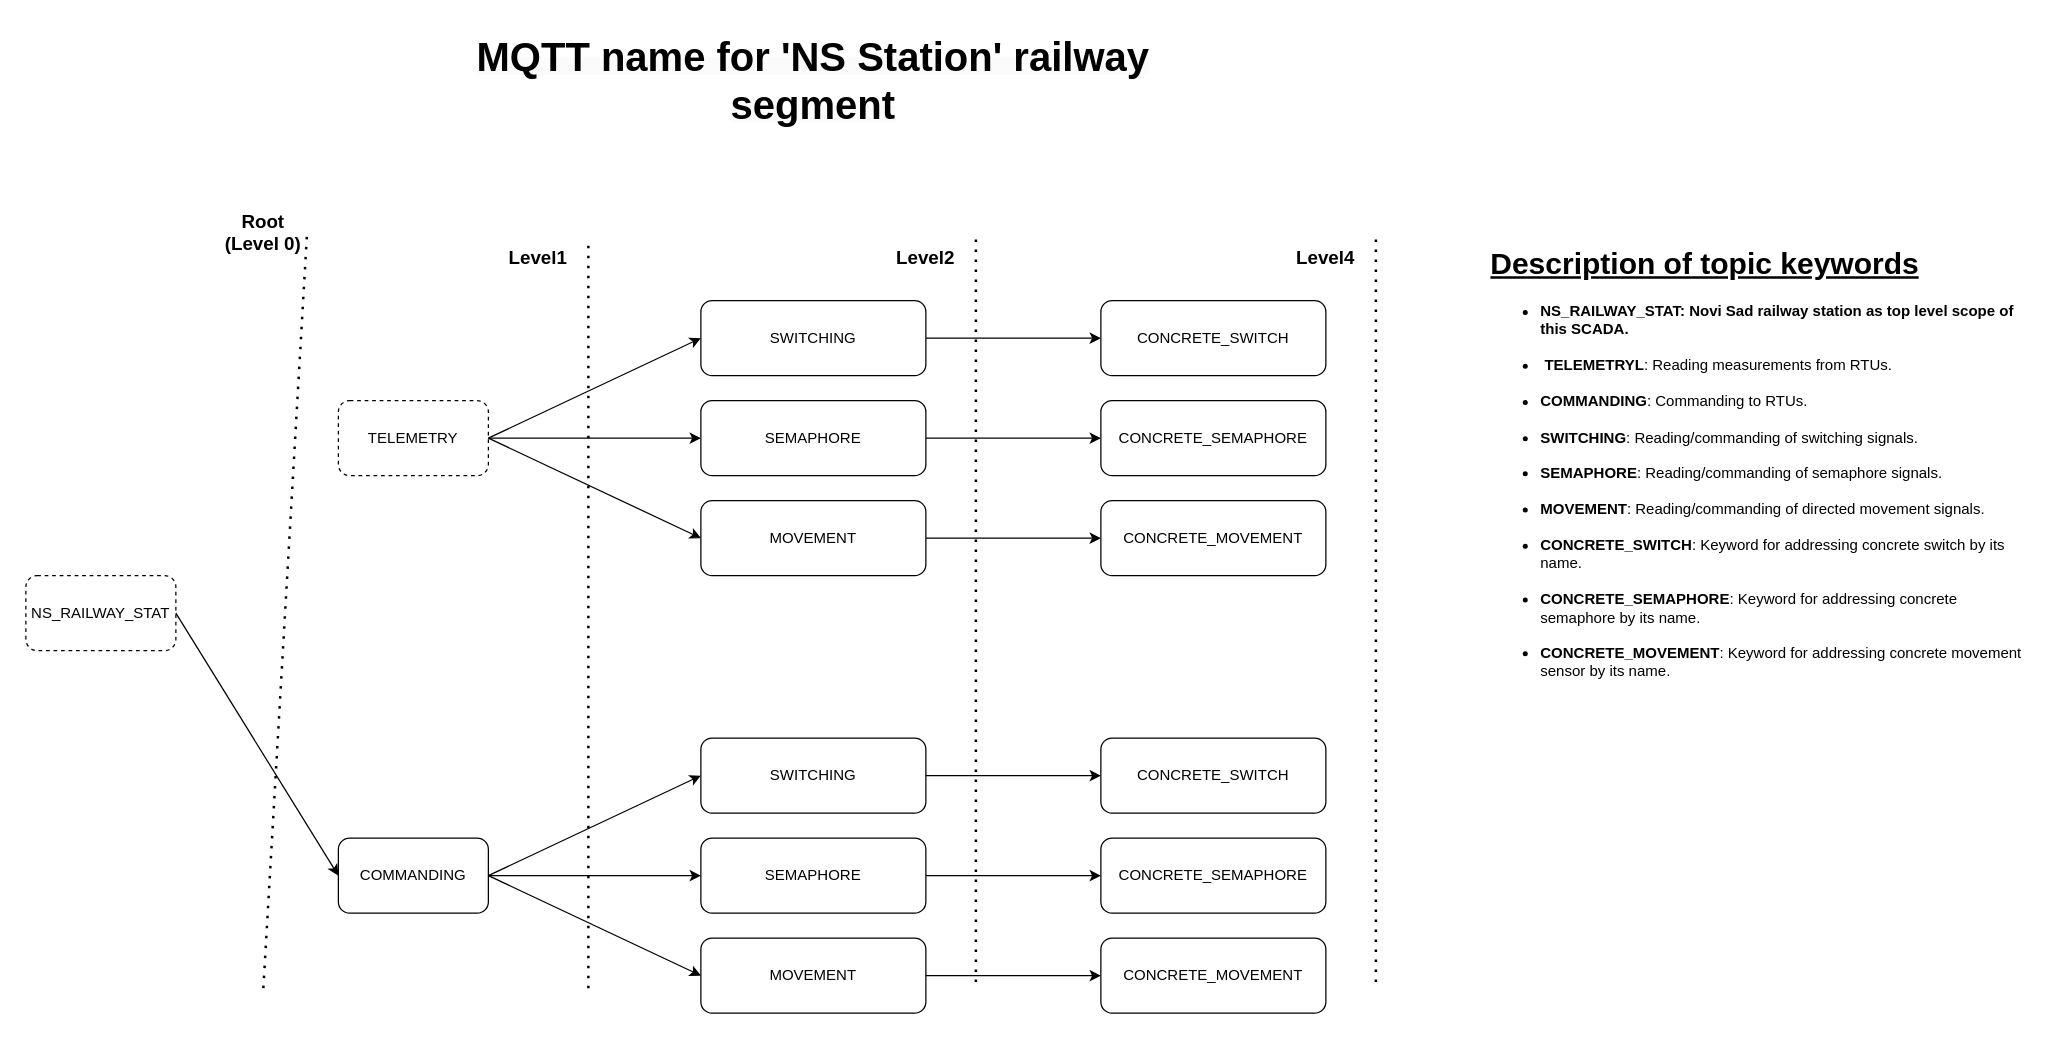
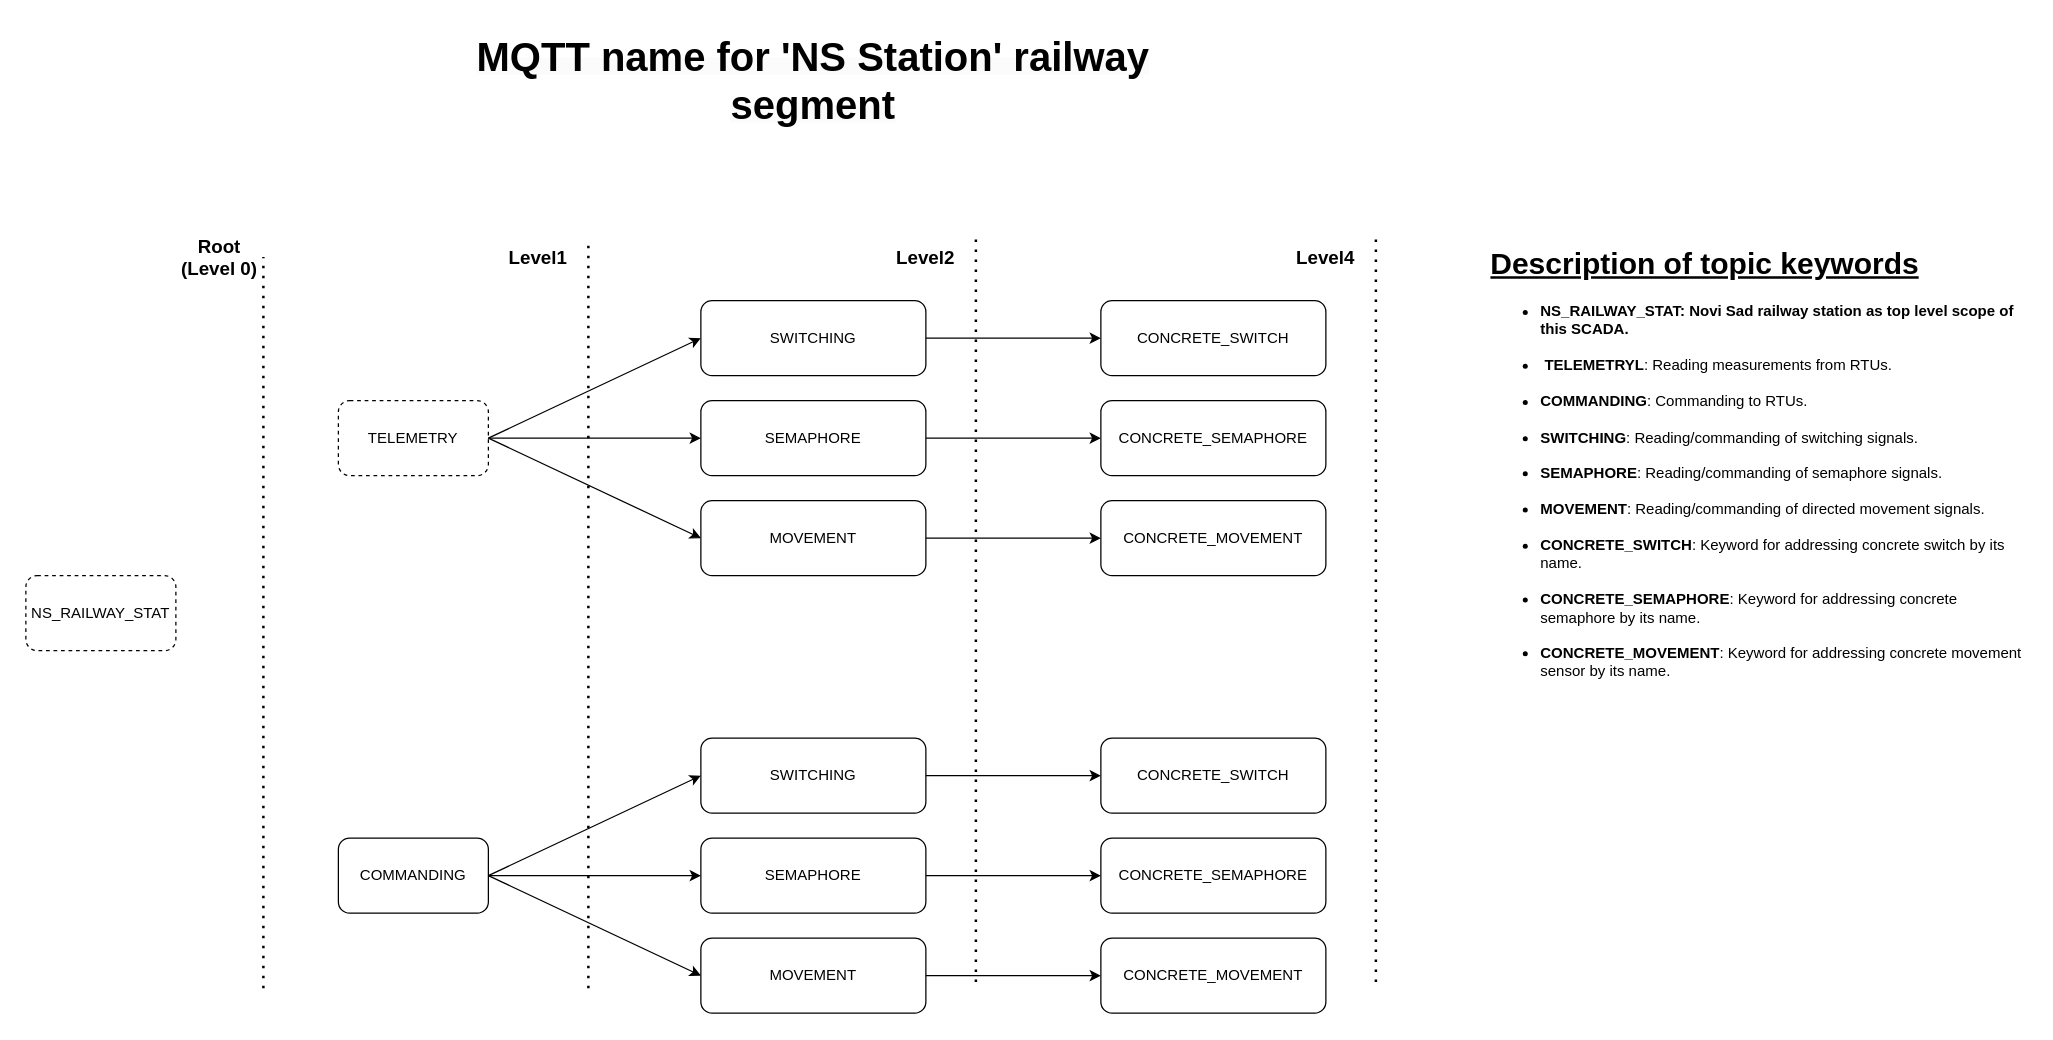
node "Root (Level 0)": moved (263, 232) -> (219, 257)
edge "NS_RAILWAY_STAT" -> "COMMANDING": removed
